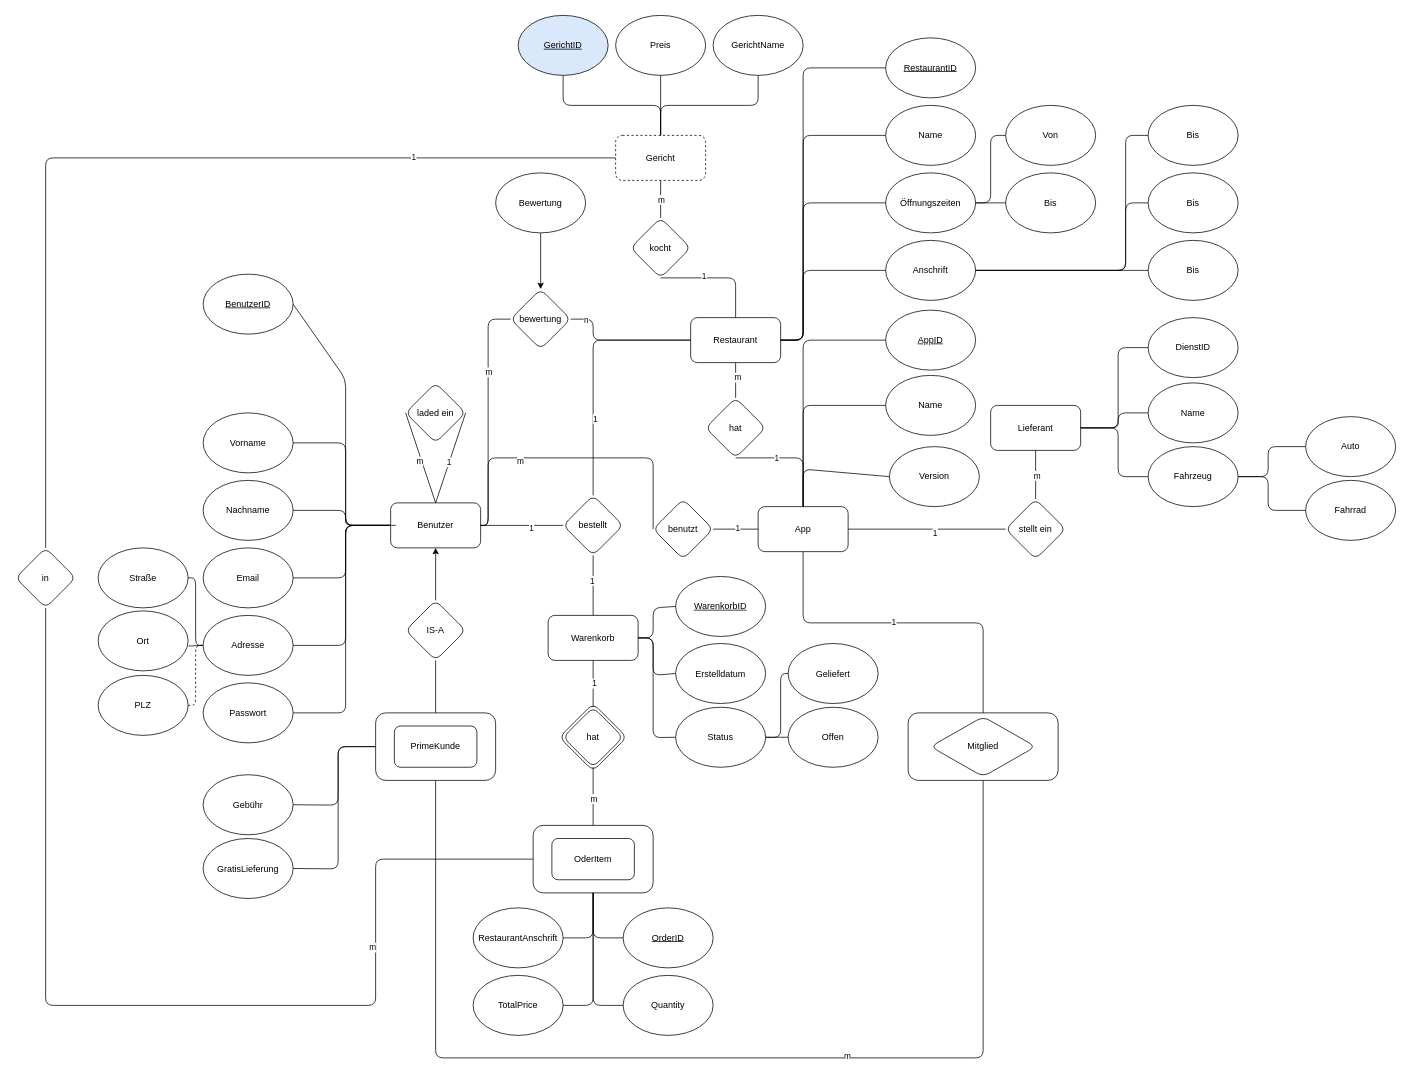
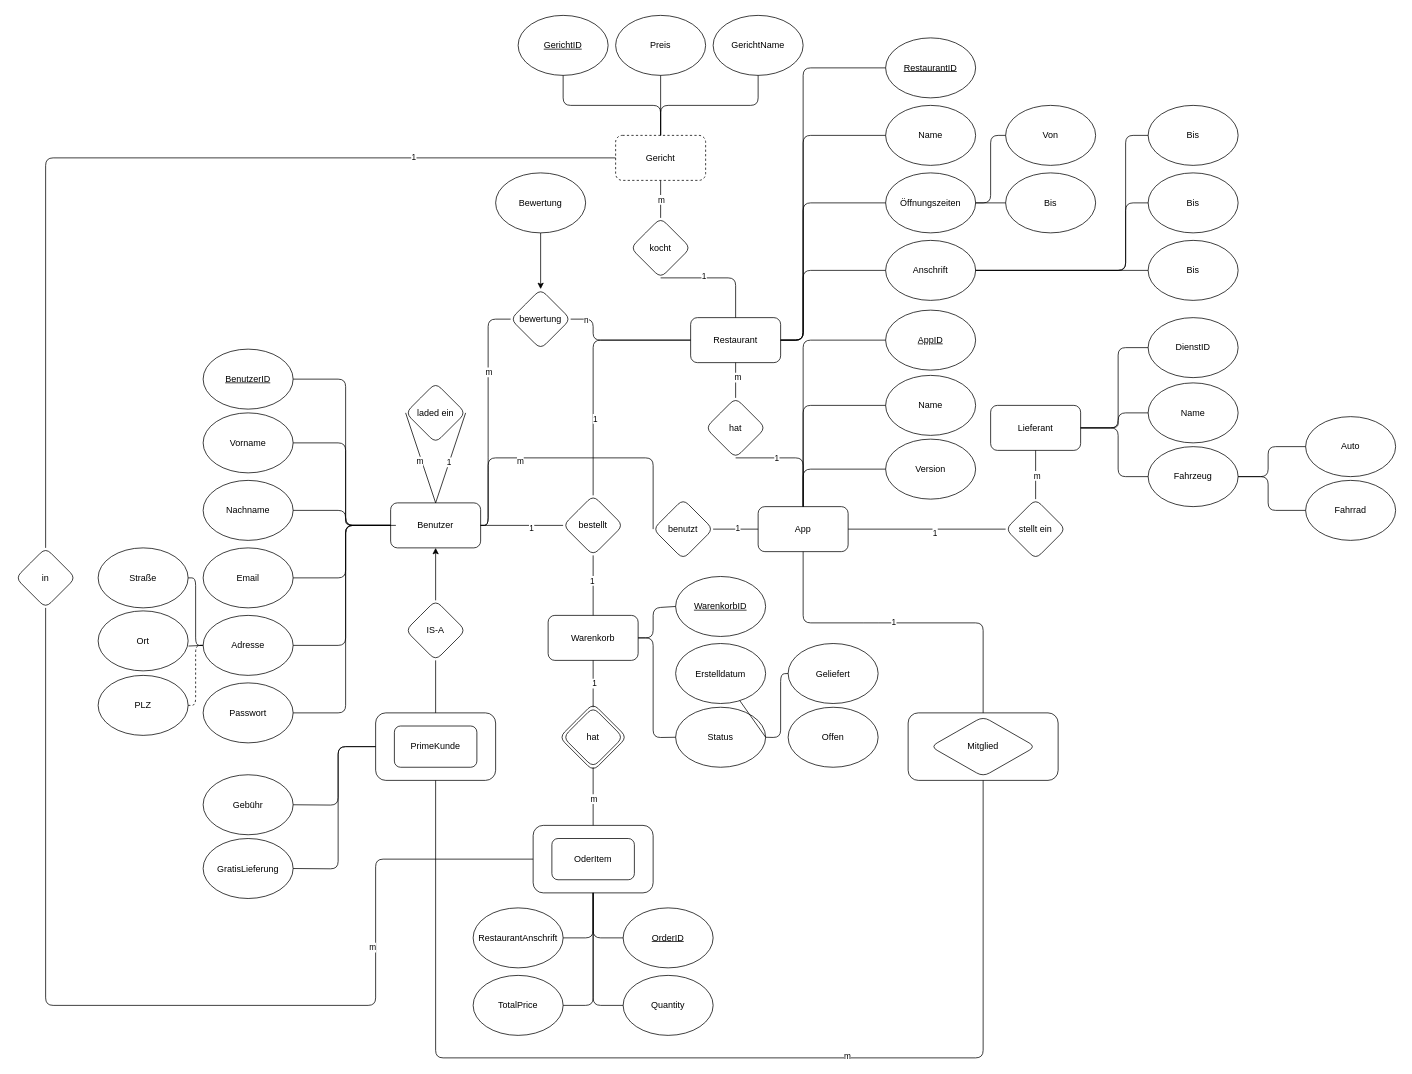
node "GerichtID": fillcolor #dae8fc -> #ffffff
node "BenutzerID": moved (248, 304) -> (248, 379)
node "Version": moved (934, 477) -> (930, 469)
edge "Warenkorb" -- "Erstelldatum": removed
edge "Status" -- "Offen": now "Status" -- "Erstelldatum"
